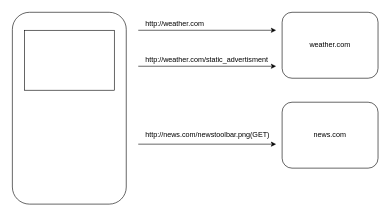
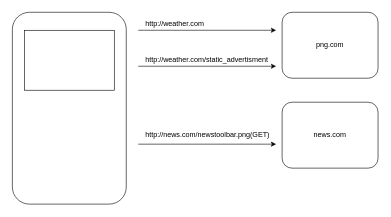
node "weather.com": label "weather.com" -> "png.com"
